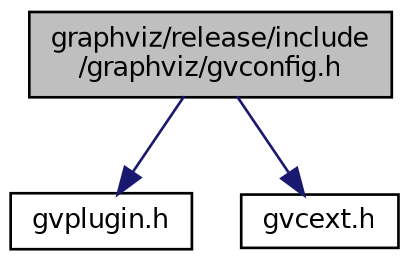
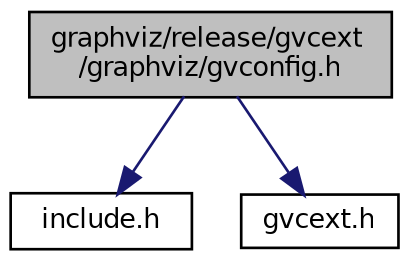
node "graphviz/release/include /graphviz/gvconfig.h": label "graphviz/release/include /graphviz/gvconfig.h" -> "graphviz/release/gvcext /graphviz/gvconfig.h"
node "gvplugin.h": label "gvplugin.h" -> "include.h"
